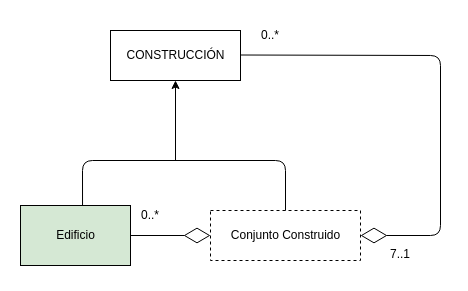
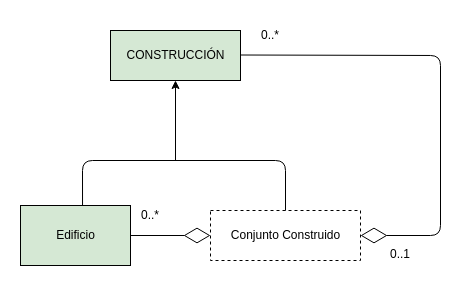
node "CONSTRUCCIÓN": fillcolor #ffffff -> #d5e8d4
node "7..1": label "7..1" -> "0..1"
